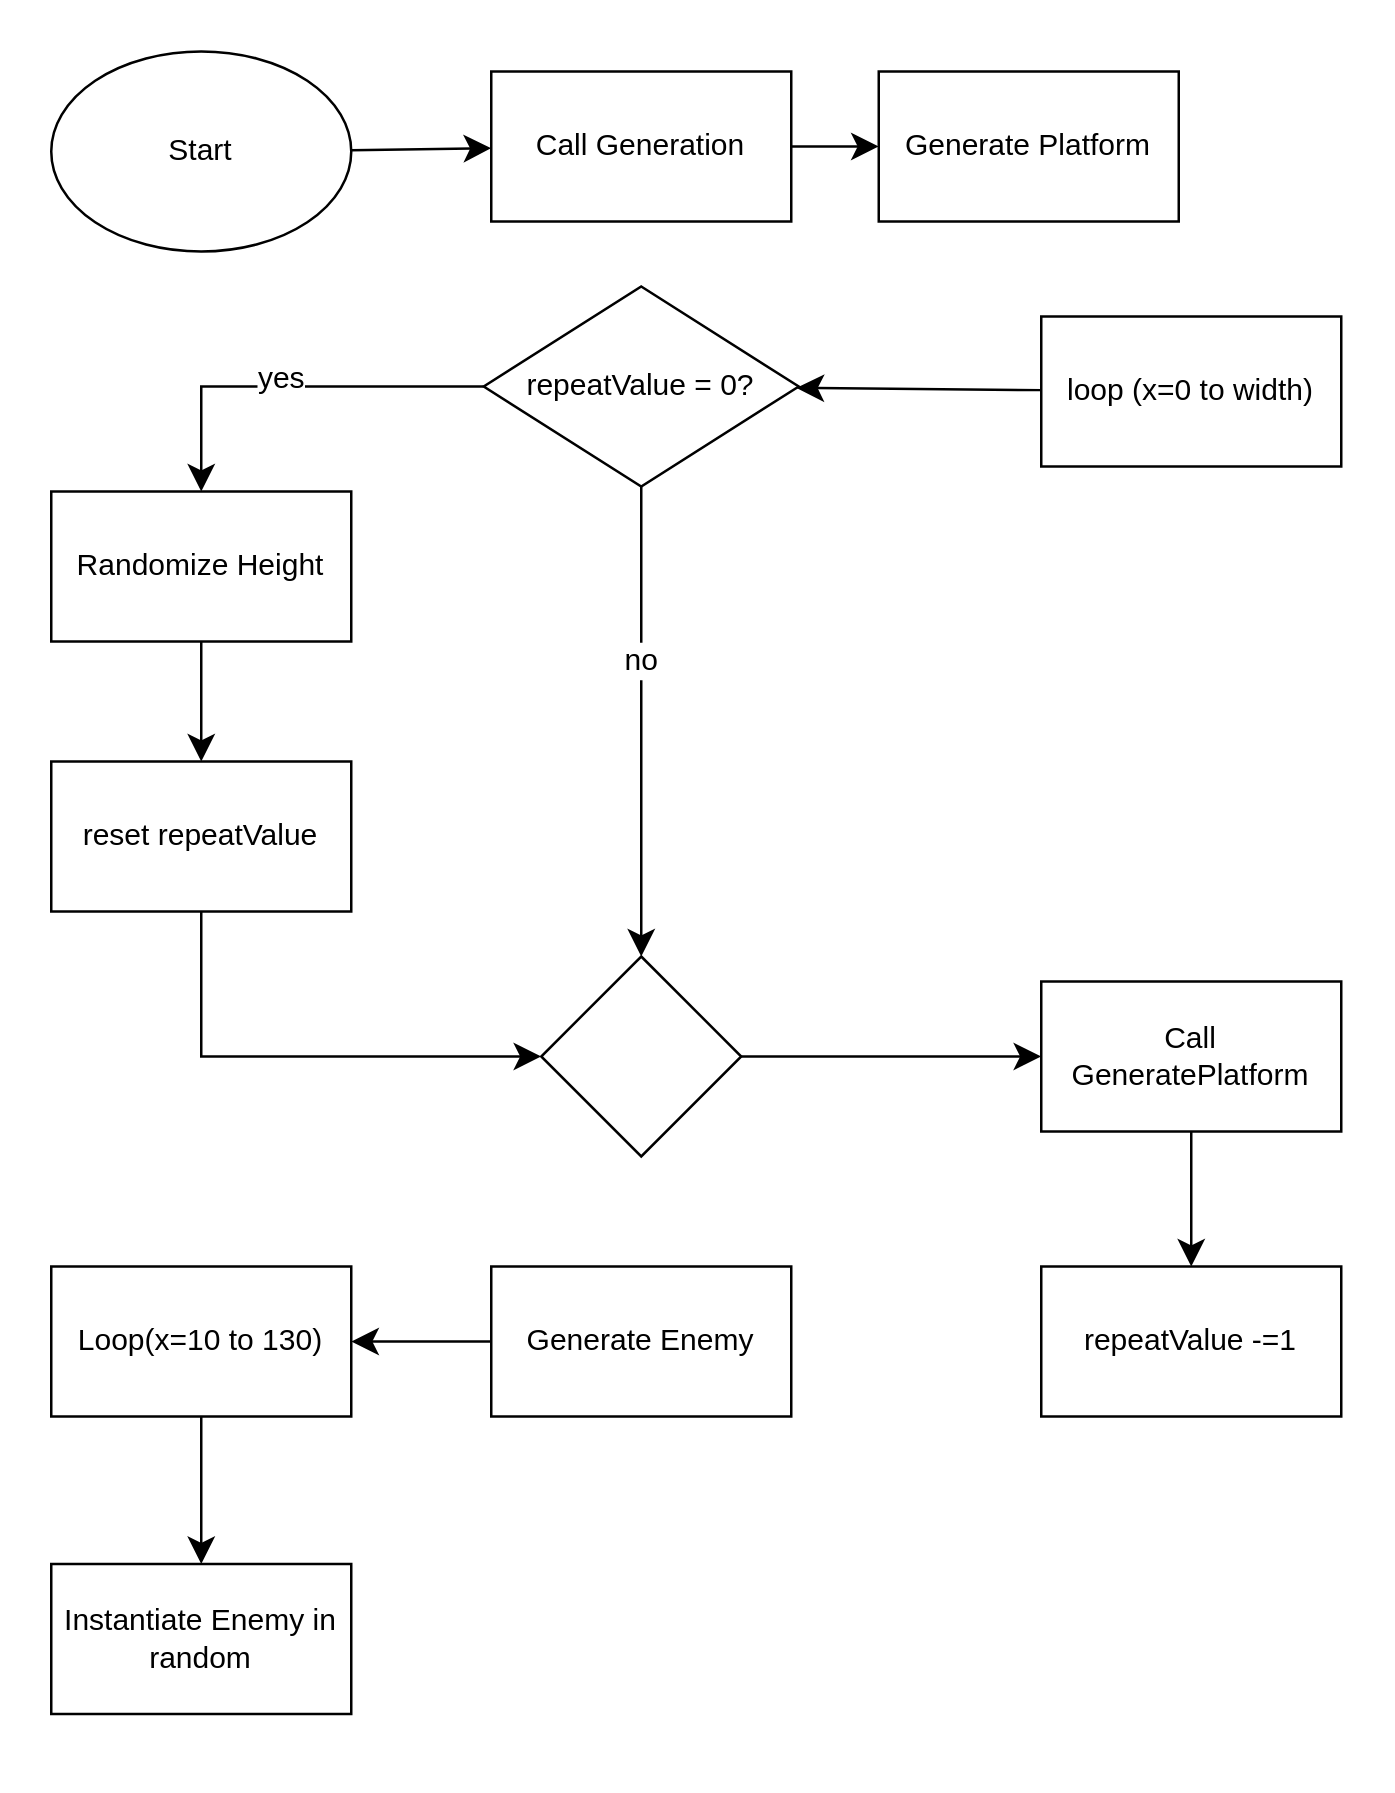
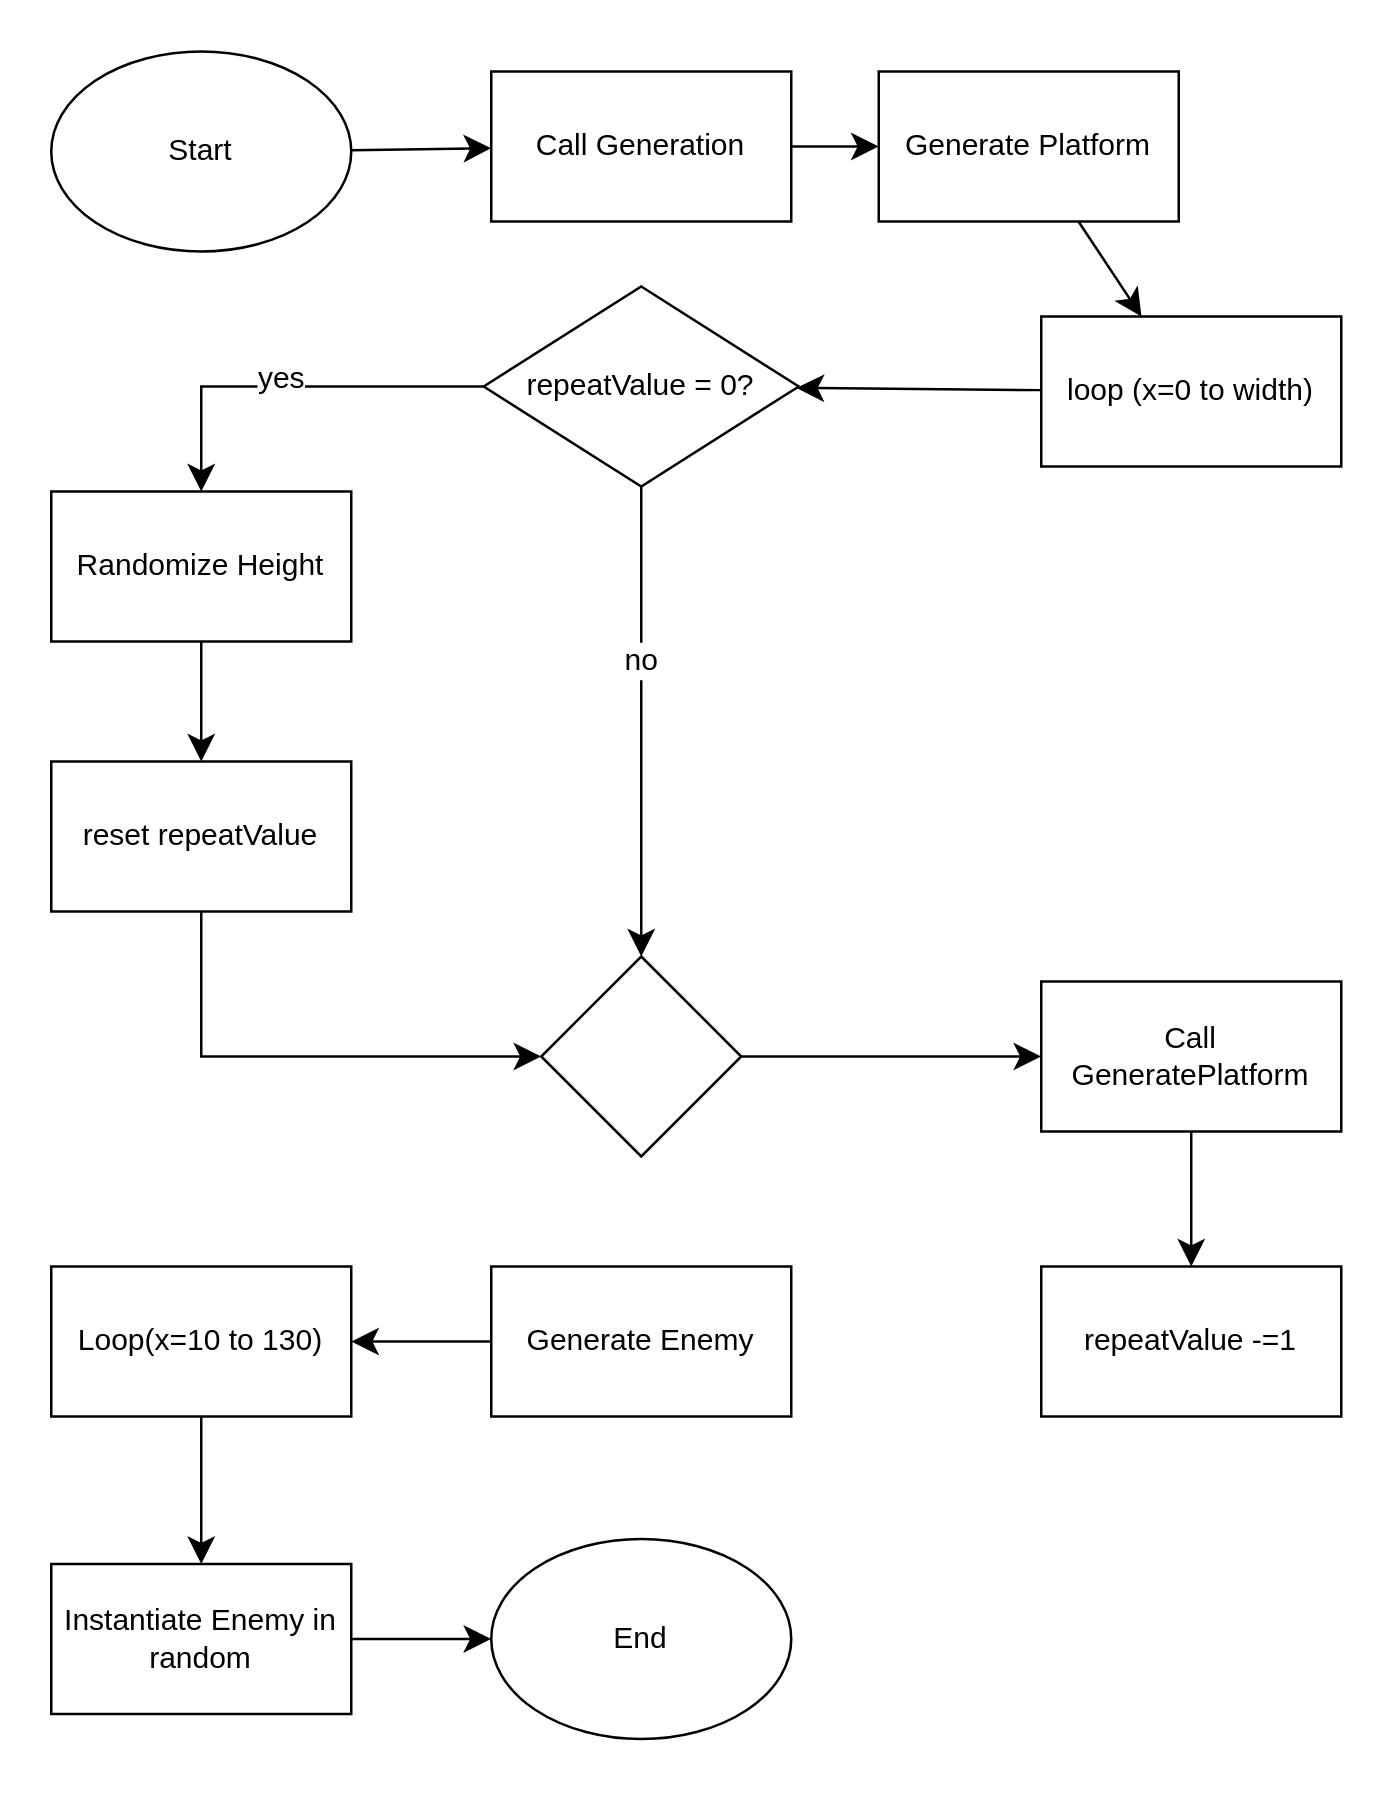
edge "Generate Platform" -> "loop (x=0 to width)": added
edge "Instantiate Enemy in random" -> "End": added
node "End": added
